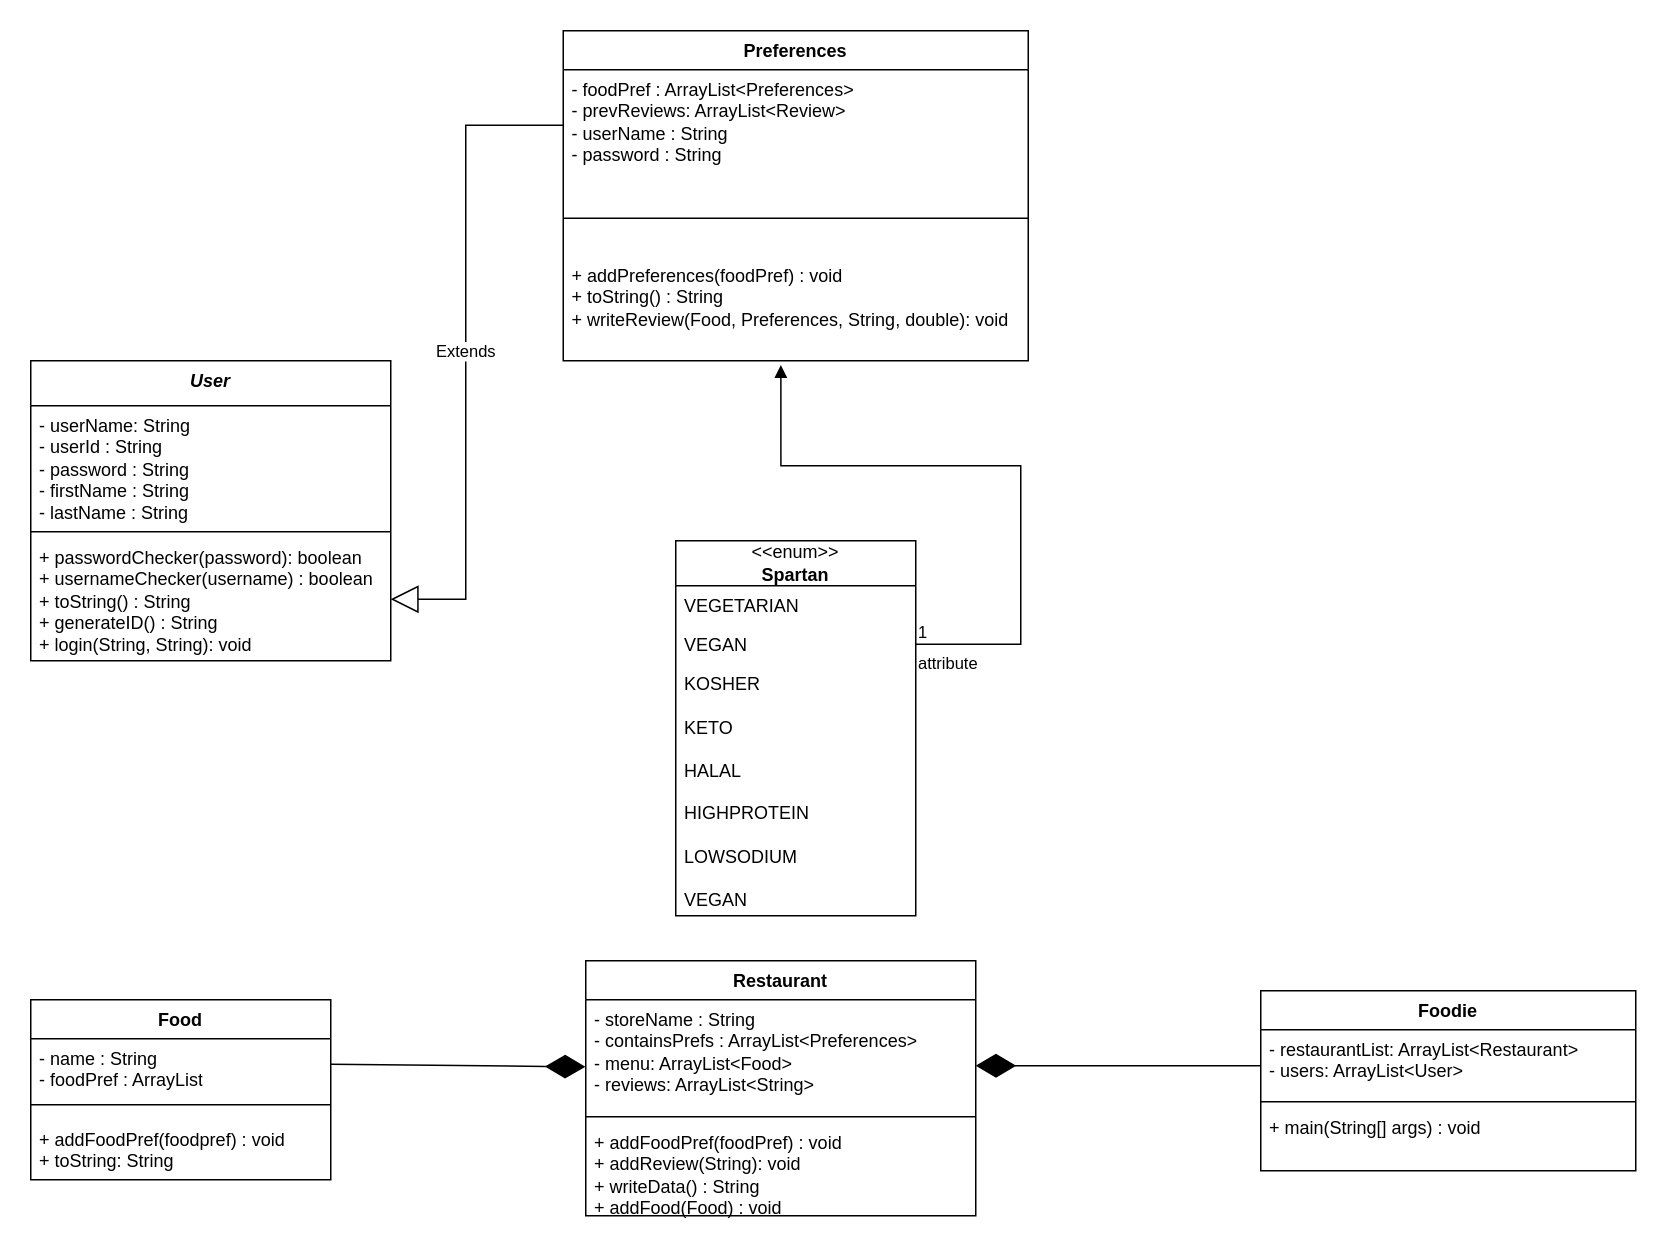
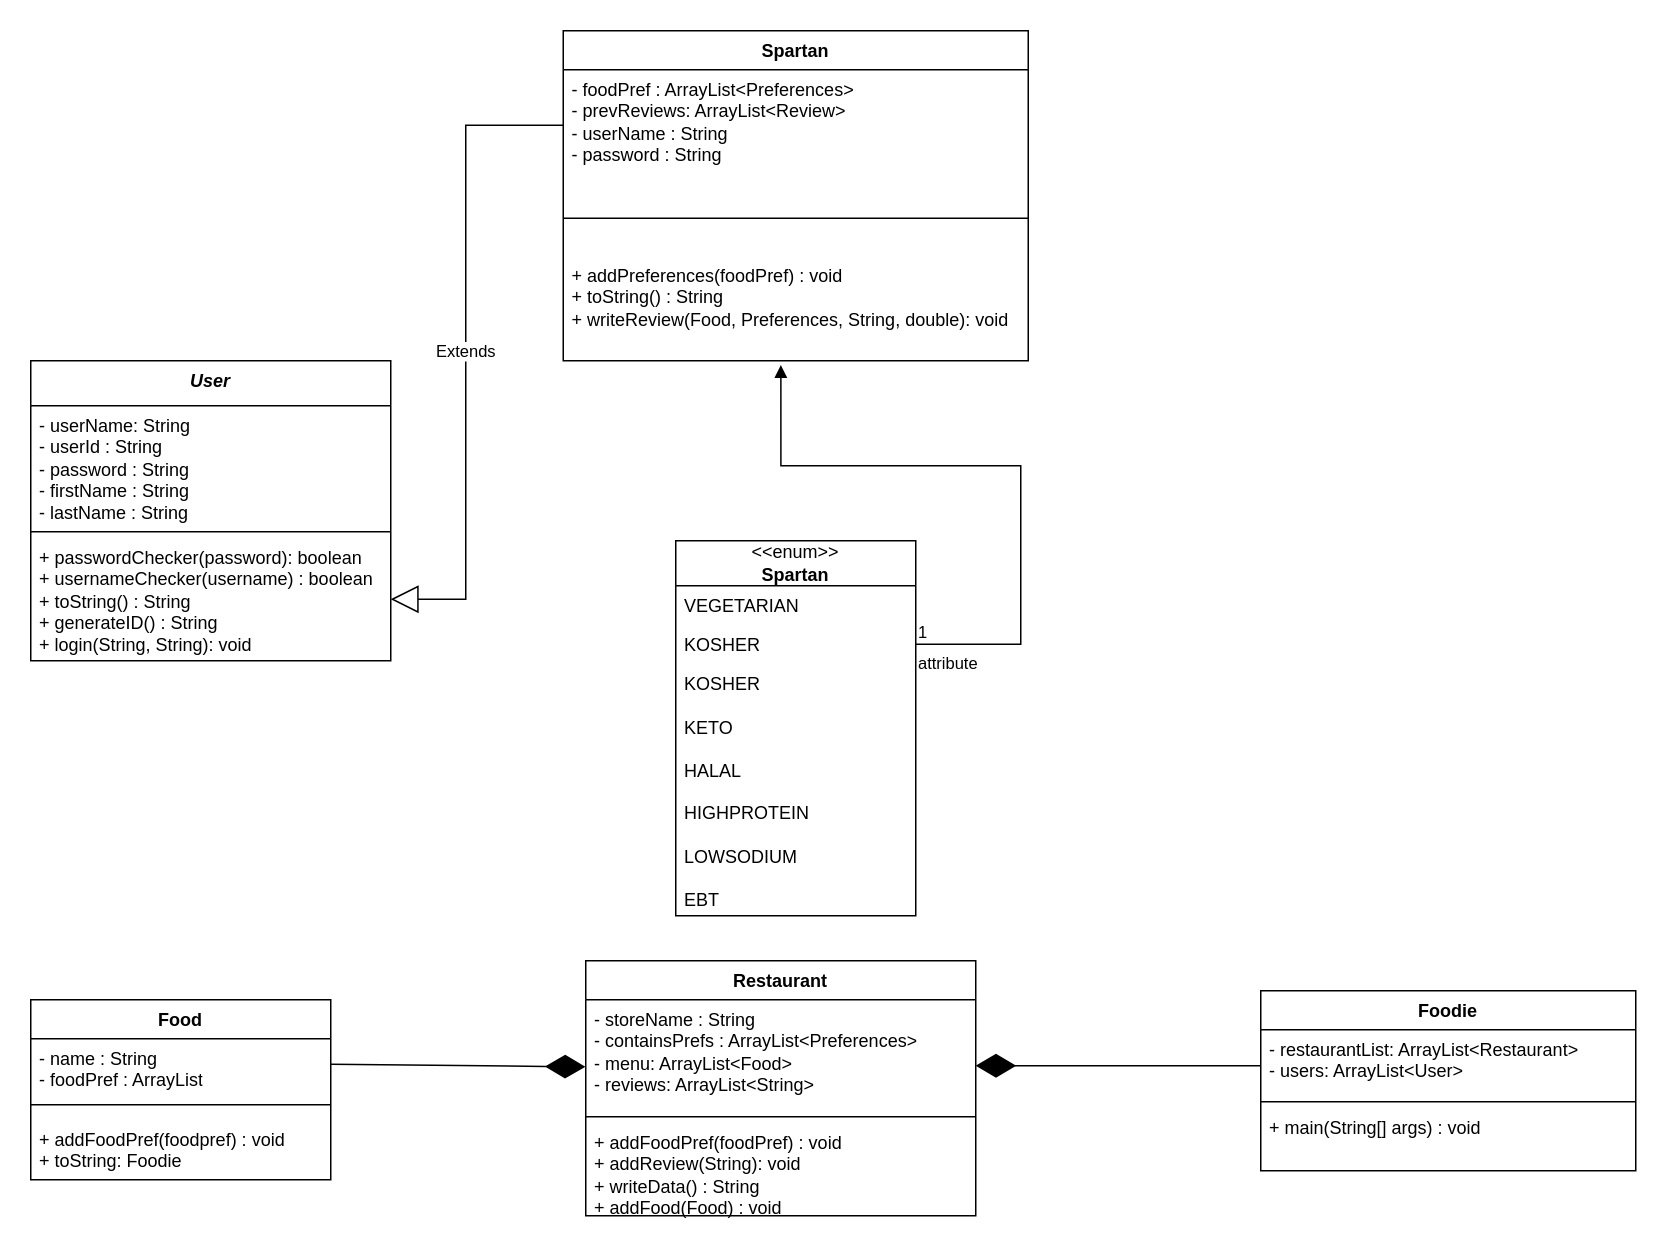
node "Preferences": label "Preferences" -> "Spartan"
node "VEGAN": label "VEGAN" -> "KOSHER"
node "KOSHER KETO HALAL HIGHPROTEIN LOWSODIUM VEGAN": label "KOSHER KETO HALAL HIGHPROTEIN LOWSODIUM VEGAN" -> "KOSHER KETO HALAL HIGHPROTEIN LOWSODIUM EBT"
node "+ addFoodPref(foodpref) : void + toString: String": label "+ addFoodPref(foodpref) : void + toString: String" -> "+ addFoodPref(foodpref) : void + toString: Foodie"
